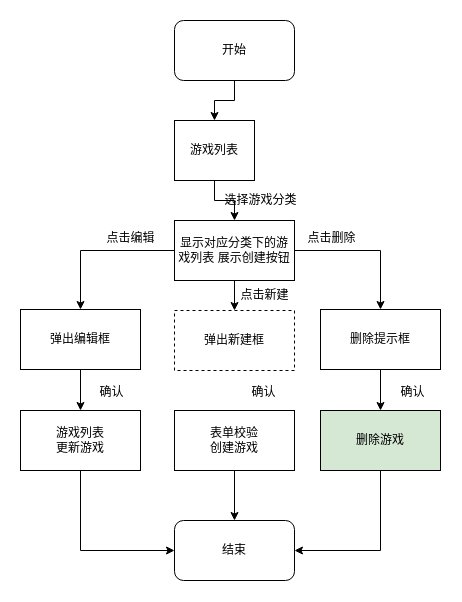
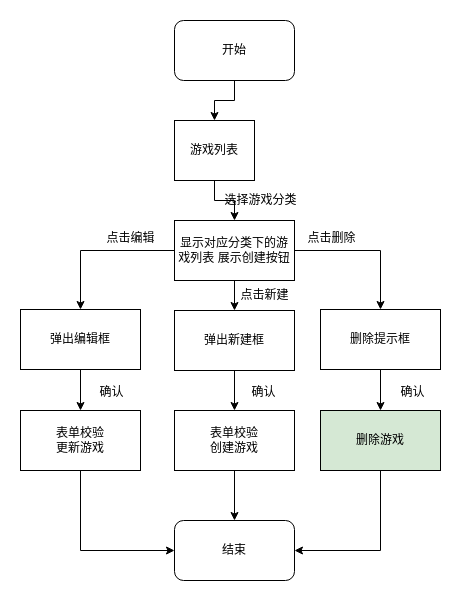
node "弹出新建框": style dashed -> solid
edge "弹出新建框" -> "表单校验 创建游戏": added
node "游戏列表 更新游戏": label "游戏列表 更新游戏" -> "表单校验 更新游戏"
